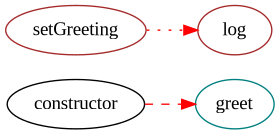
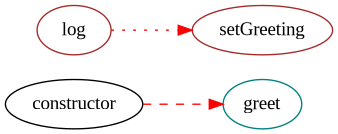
edge "setGreeting" -> "log": reversed
